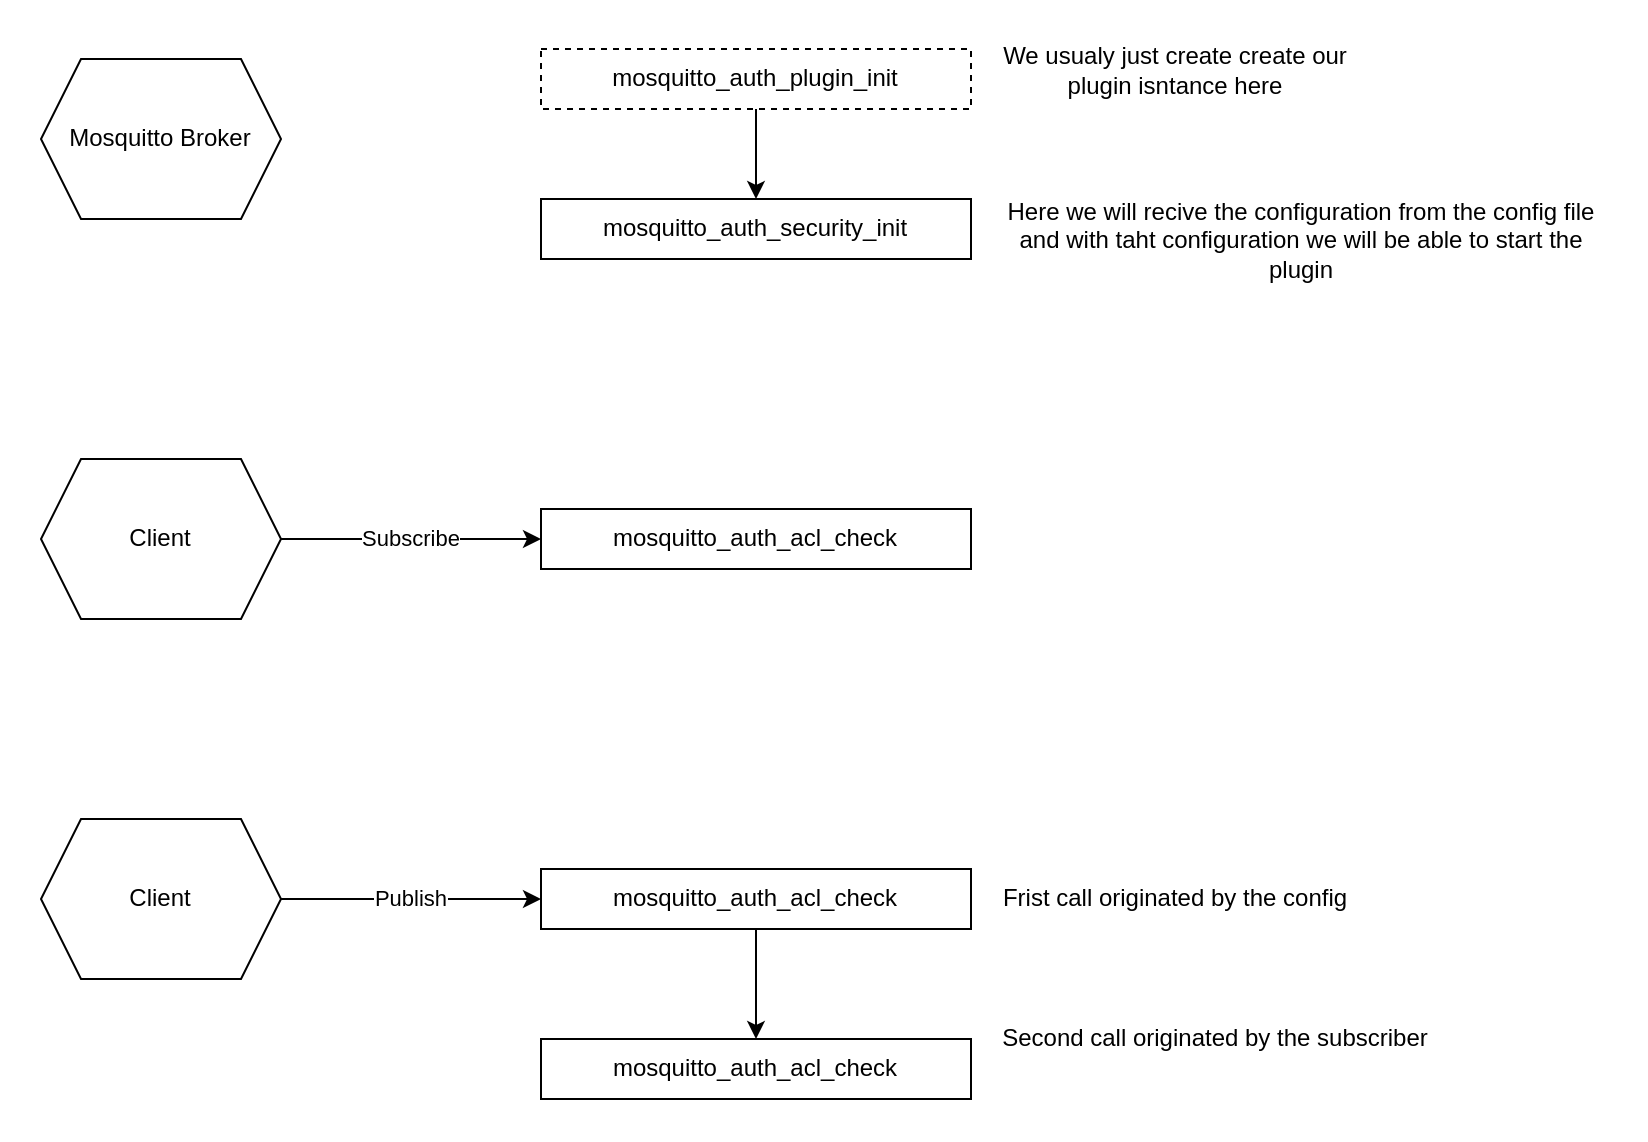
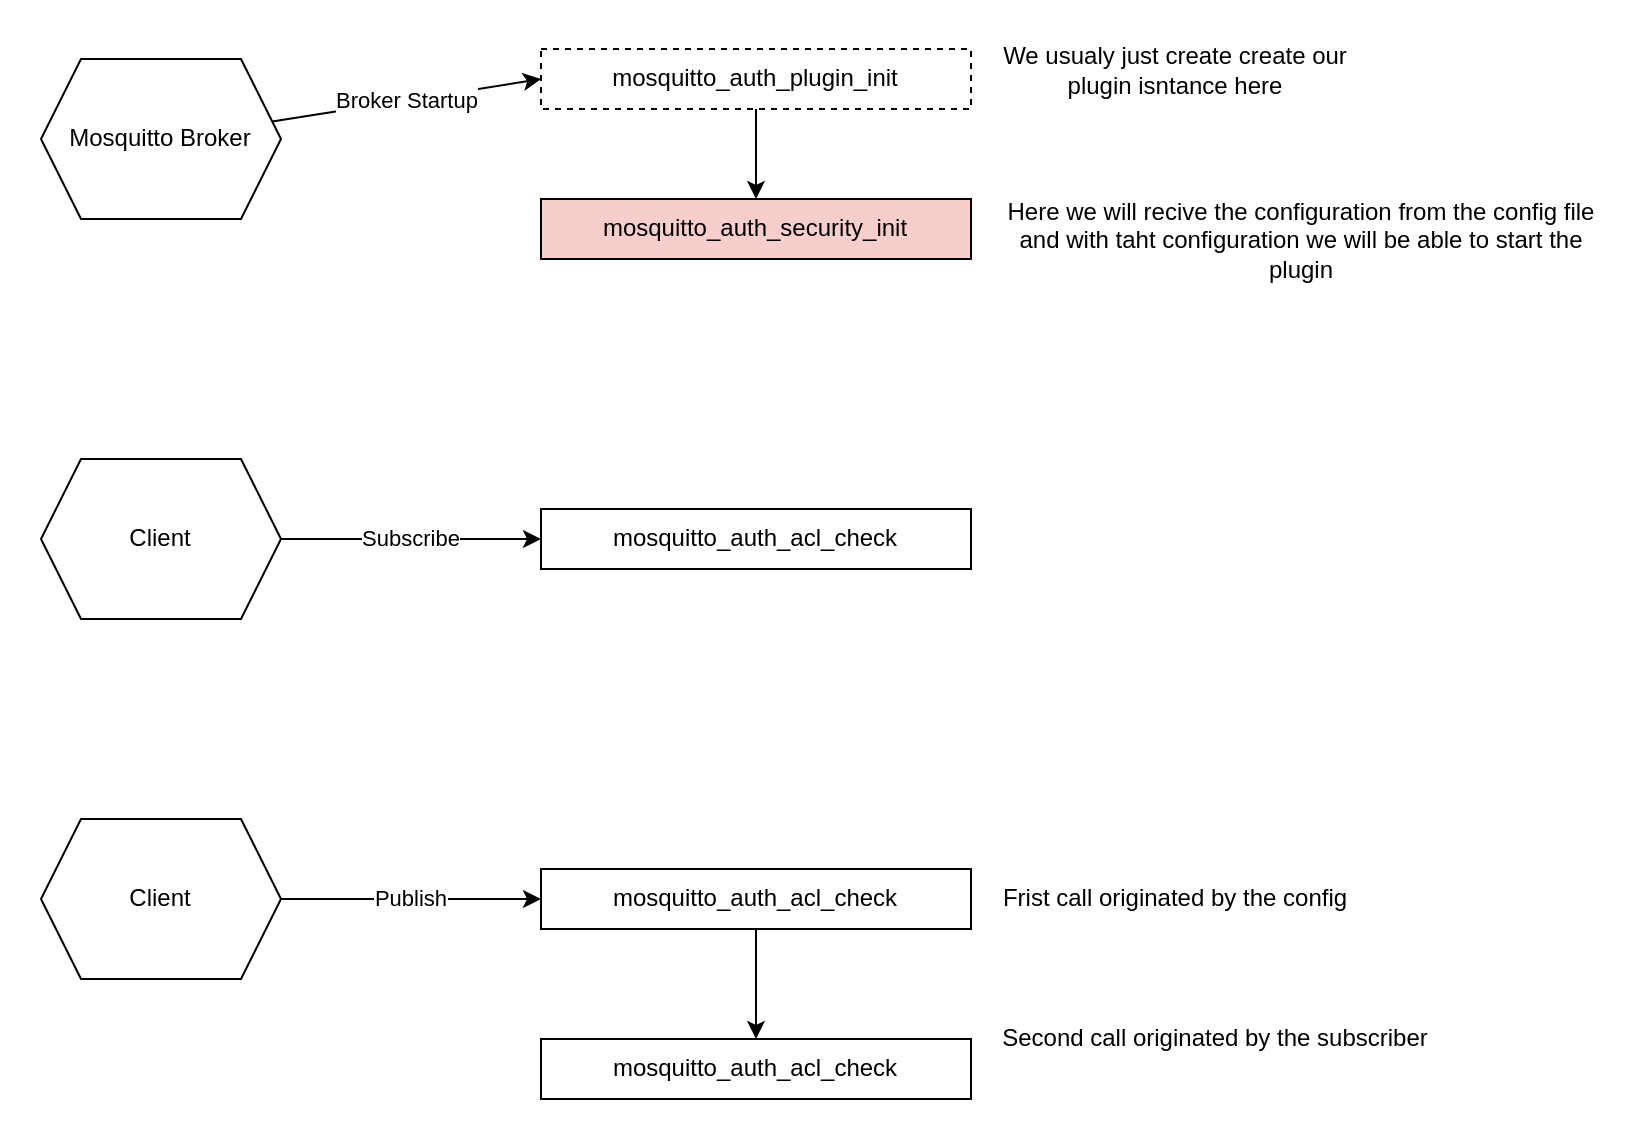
edge "Mosquitto Broker" -> "mosquitto_auth_plugin_init": added, label "Broker Startup"
node "mosquitto_auth_security_init": fillcolor #ffffff -> #f8cecc
